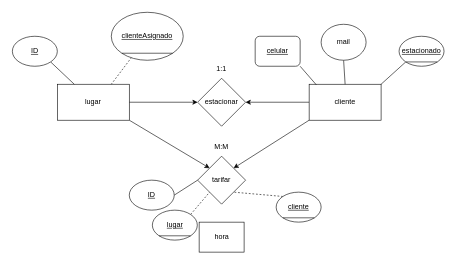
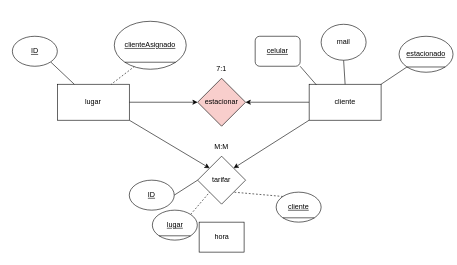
node "clienteAsignado": moved (147, 36) -> (150, 45)
node "estacionado": size 45x30 -> 54x36
node "1:1": label "1:1" -> "7:1"
node "estacionar": fillcolor #ffffff -> #f8cecc
